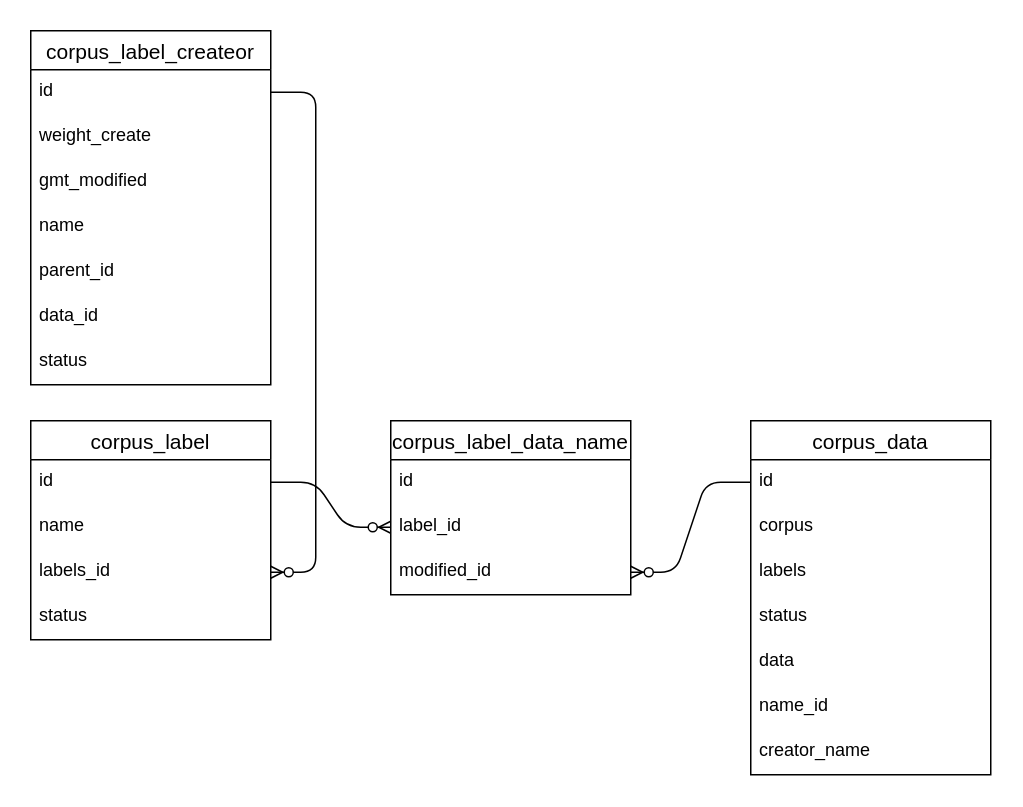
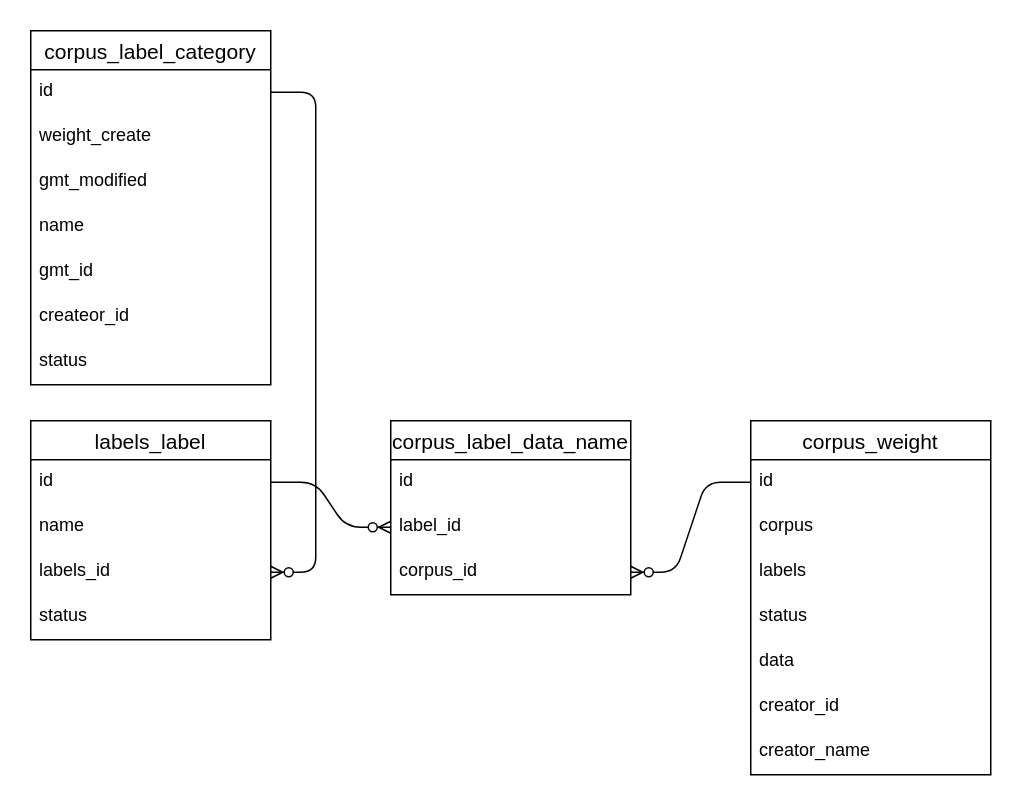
node "corpus_label_createor": label "corpus_label_createor" -> "corpus_label_category"
node "parent_id": label "parent_id" -> "gmt_id"
node "data_id": label "data_id" -> "createor_id"
node "corpus_label": label "corpus_label" -> "labels_label"
node "corpus_data": label "corpus_data" -> "corpus_weight"
node "modified_id": label "modified_id" -> "corpus_id"
node "name_id": label "name_id" -> "creator_id"
